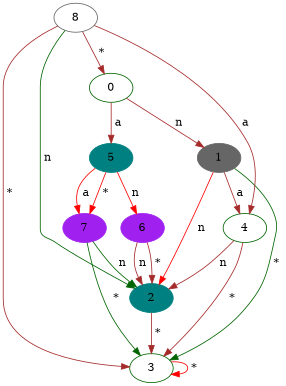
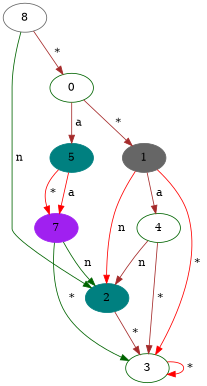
edge "8" -> "4": removed, label "a"
edge "0" -> "1": label " n " -> " * "
edge "8" -> "3": removed, label "*"
node "6": removed
edge "1" -> "3": color darkgreen -> red
